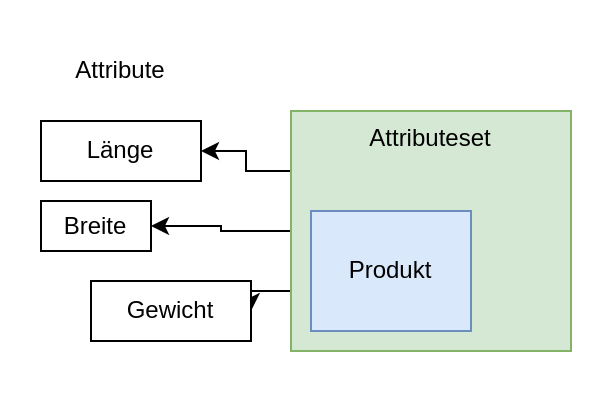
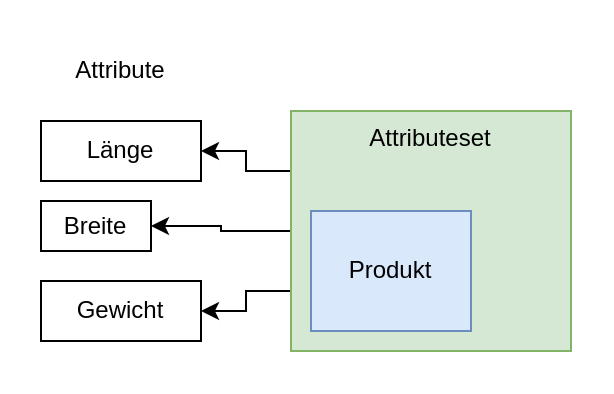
node "Gewicht": moved (171, 311) -> (121, 311)
